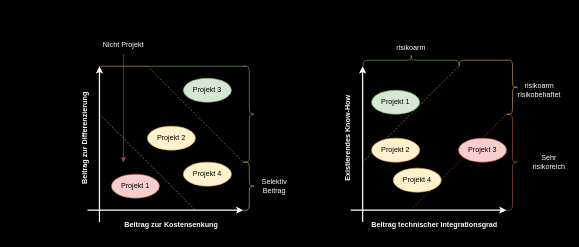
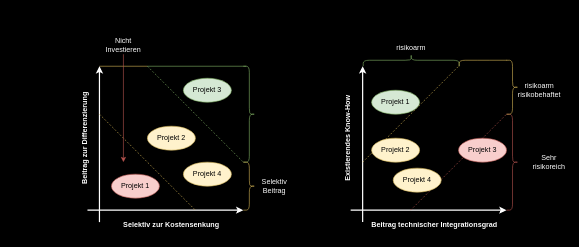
node "Nicht Projekt": label "Nicht Projekt" -> "Nicht Investieren"
node "Beitrag zur Kostensenkung": label "Beitrag zur Kostensenkung" -> "Selektiv zur Kostensenkung"
